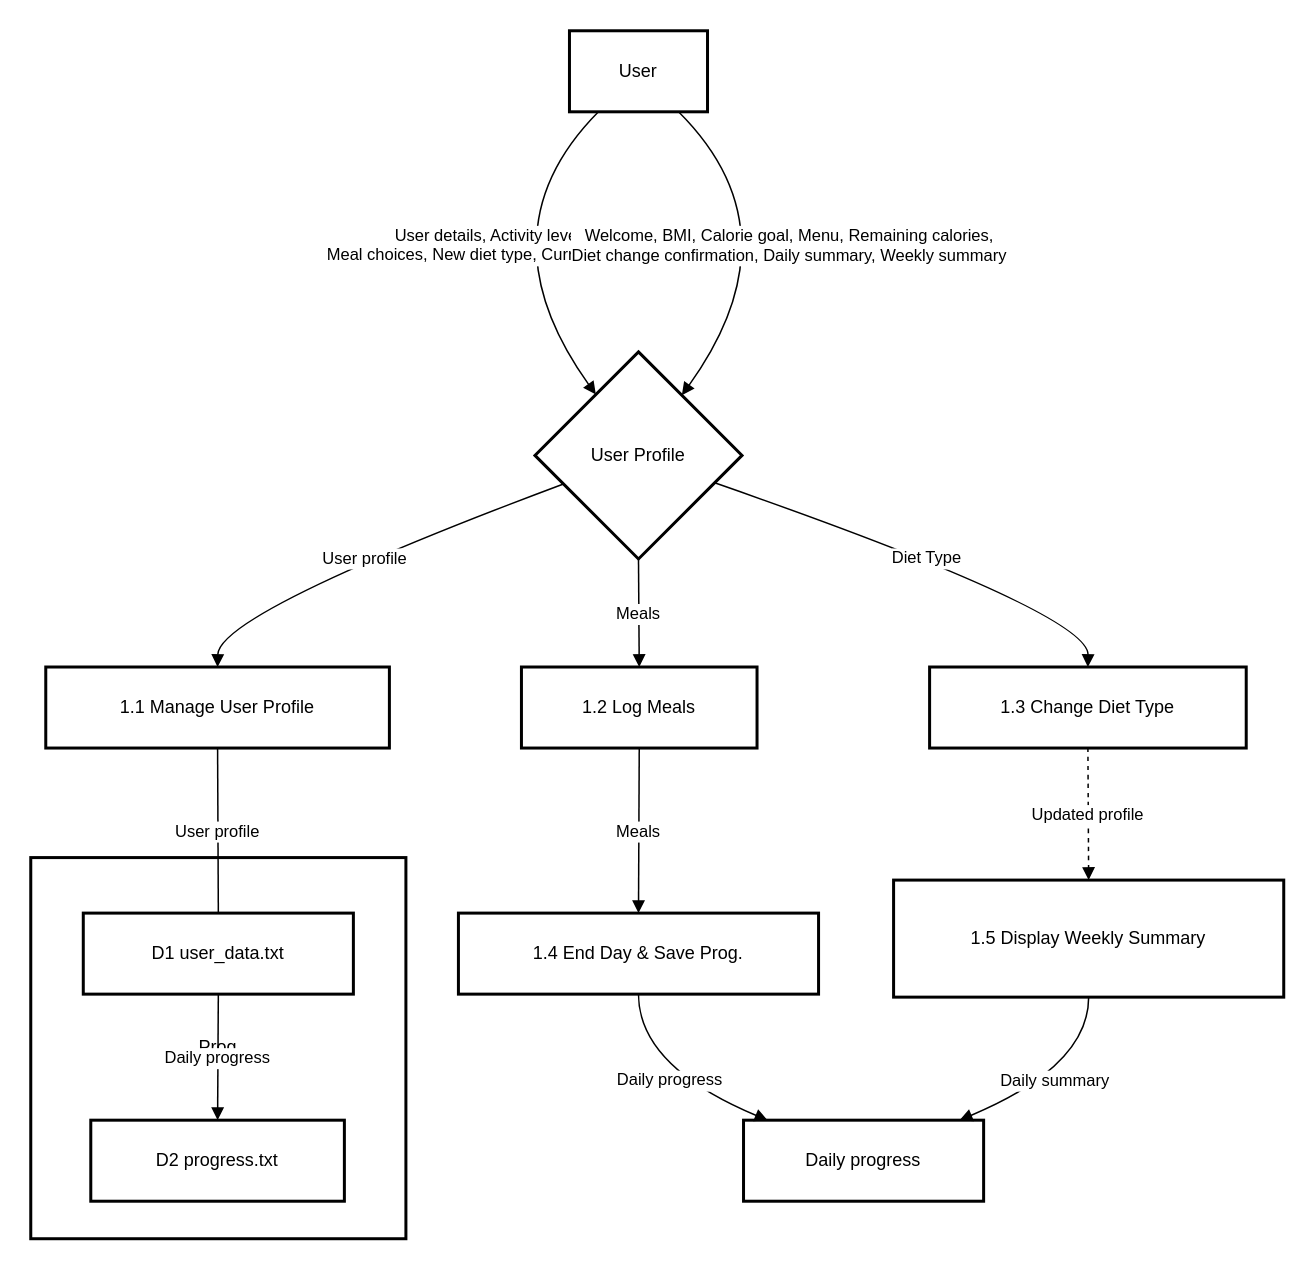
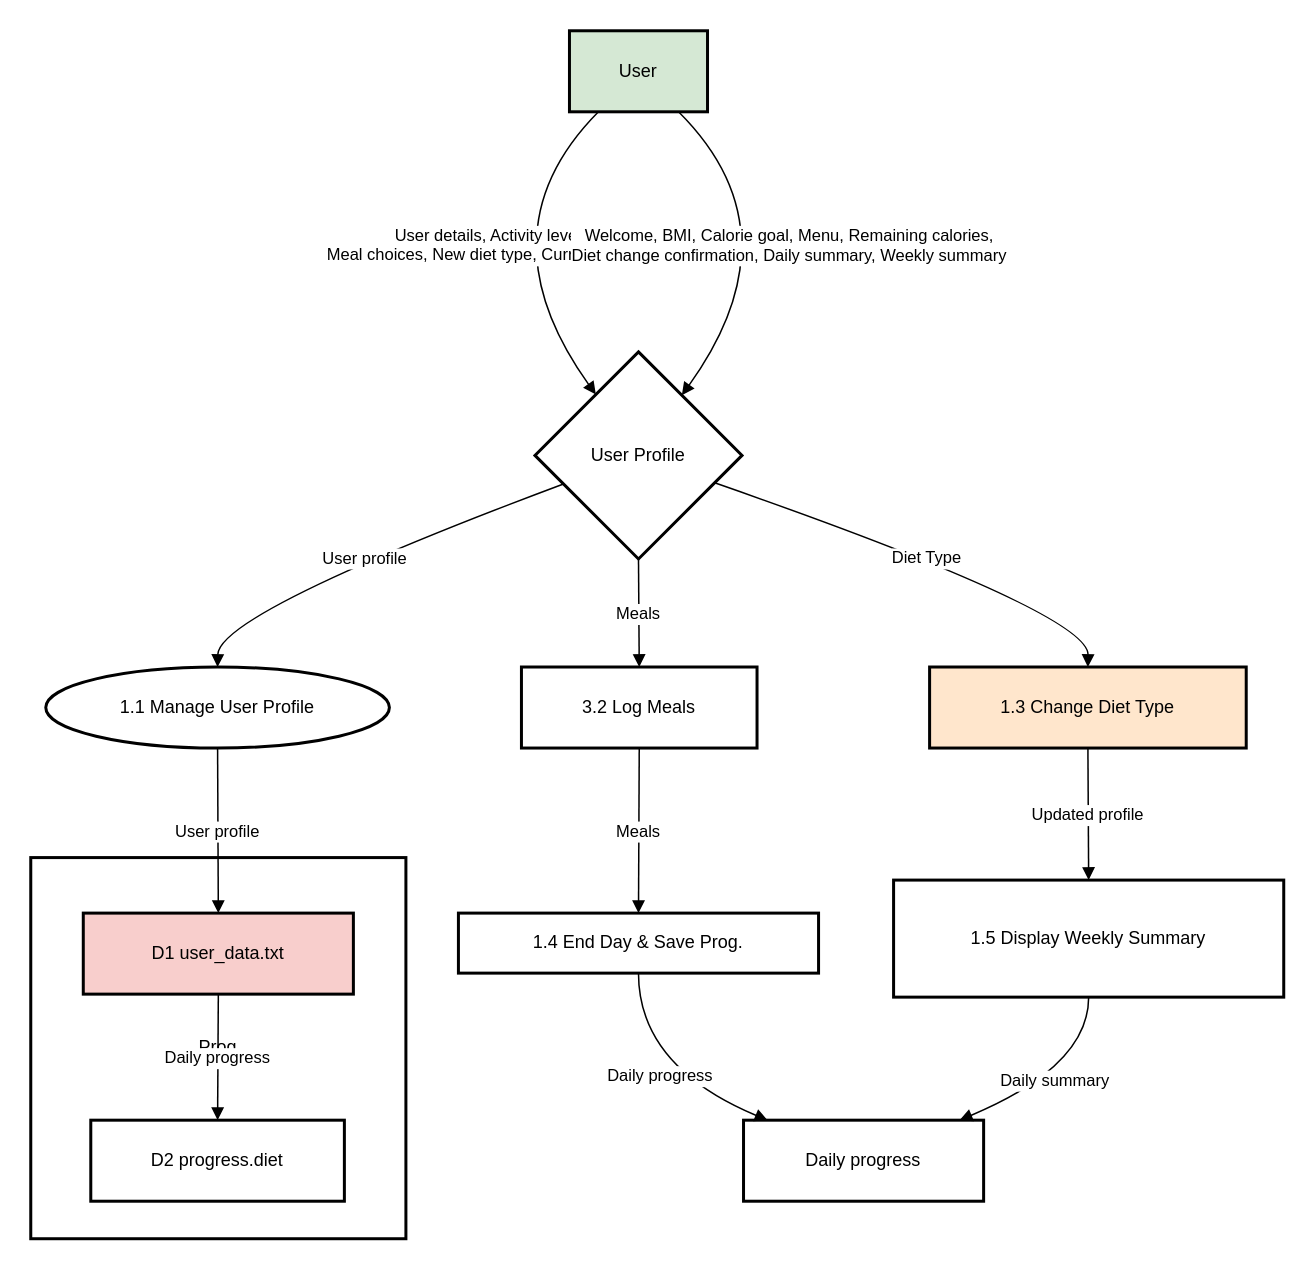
node "User": fillcolor #ffffff -> #d5e8d4
node "1.1 Manage User Profile": shape rectangle -> ellipse
node "1.2 Log Meals": label "1.2 Log Meals" -> "3.2 Log Meals"
node "1.3 Change Diet Type": fillcolor #ffffff -> #ffe6cc
edge "1.3 Change Diet Type" -> "1.5 Display Weekly Summary": style dashed -> solid
edge "1.1 Manage User Profile" -- "D1 user_data.txt": arrowhead none -> block
node "D1 user_data.txt": fillcolor #ffffff -> #f8cecc
node "1.4 End Day & Save Prog.": size 360x81 -> 360x60
node "D2 progress.txt": label "D2 progress.txt" -> "D2 progress.diet"
